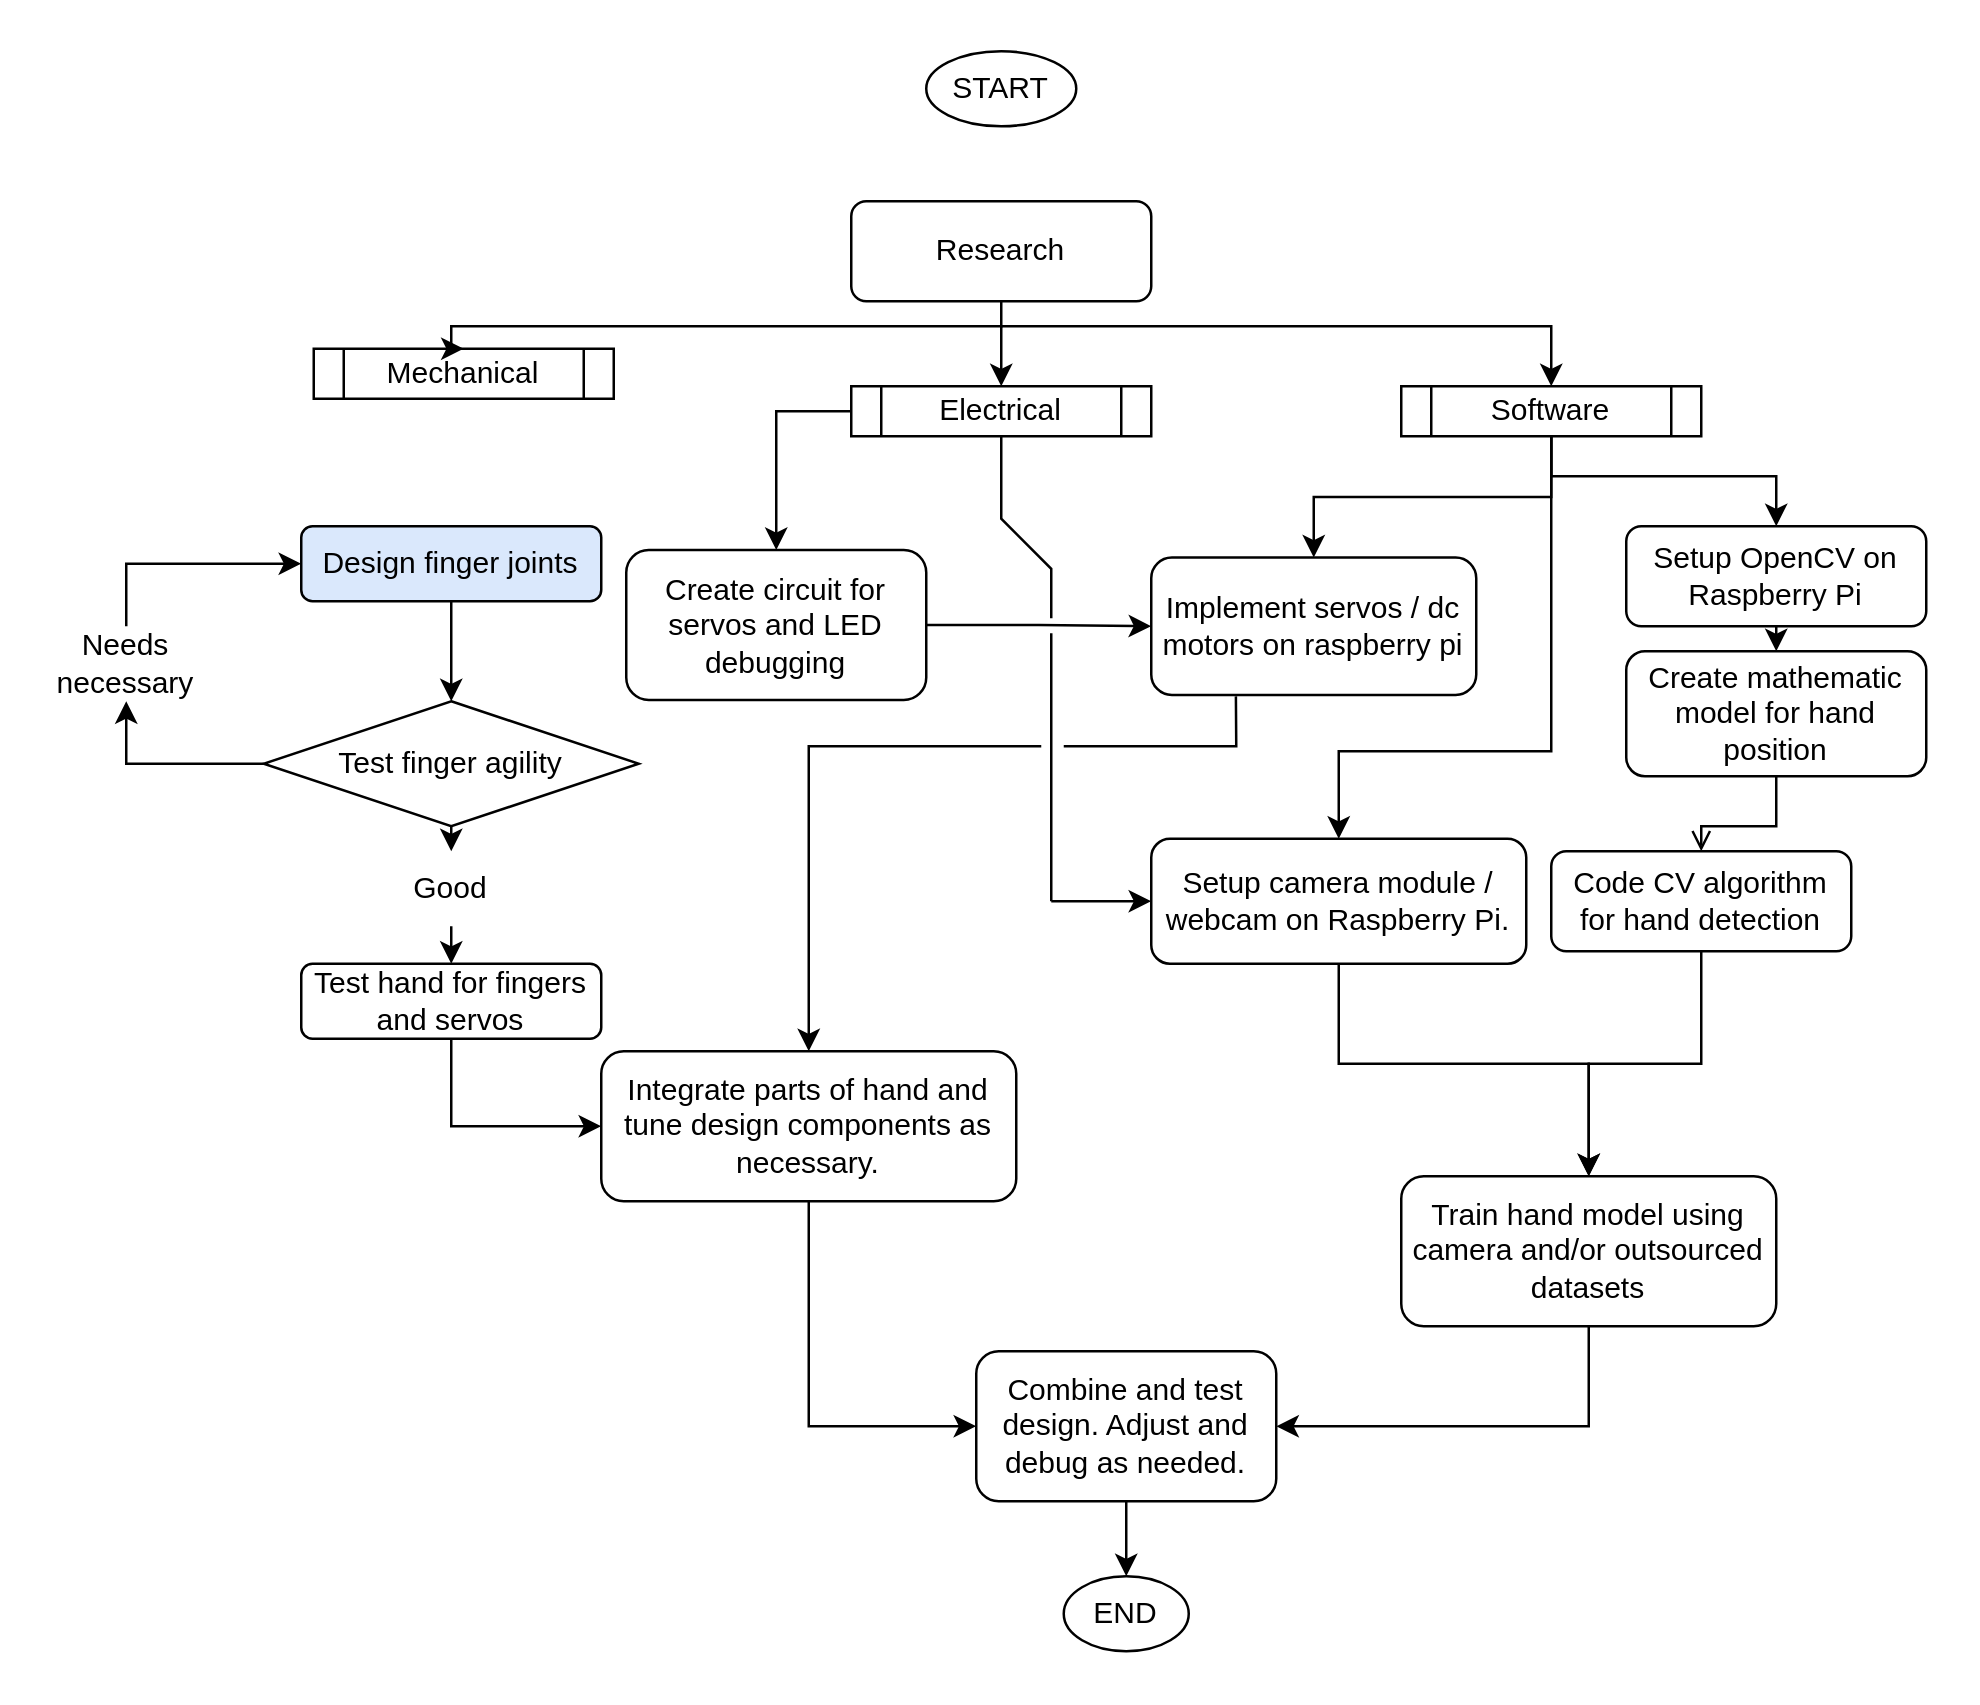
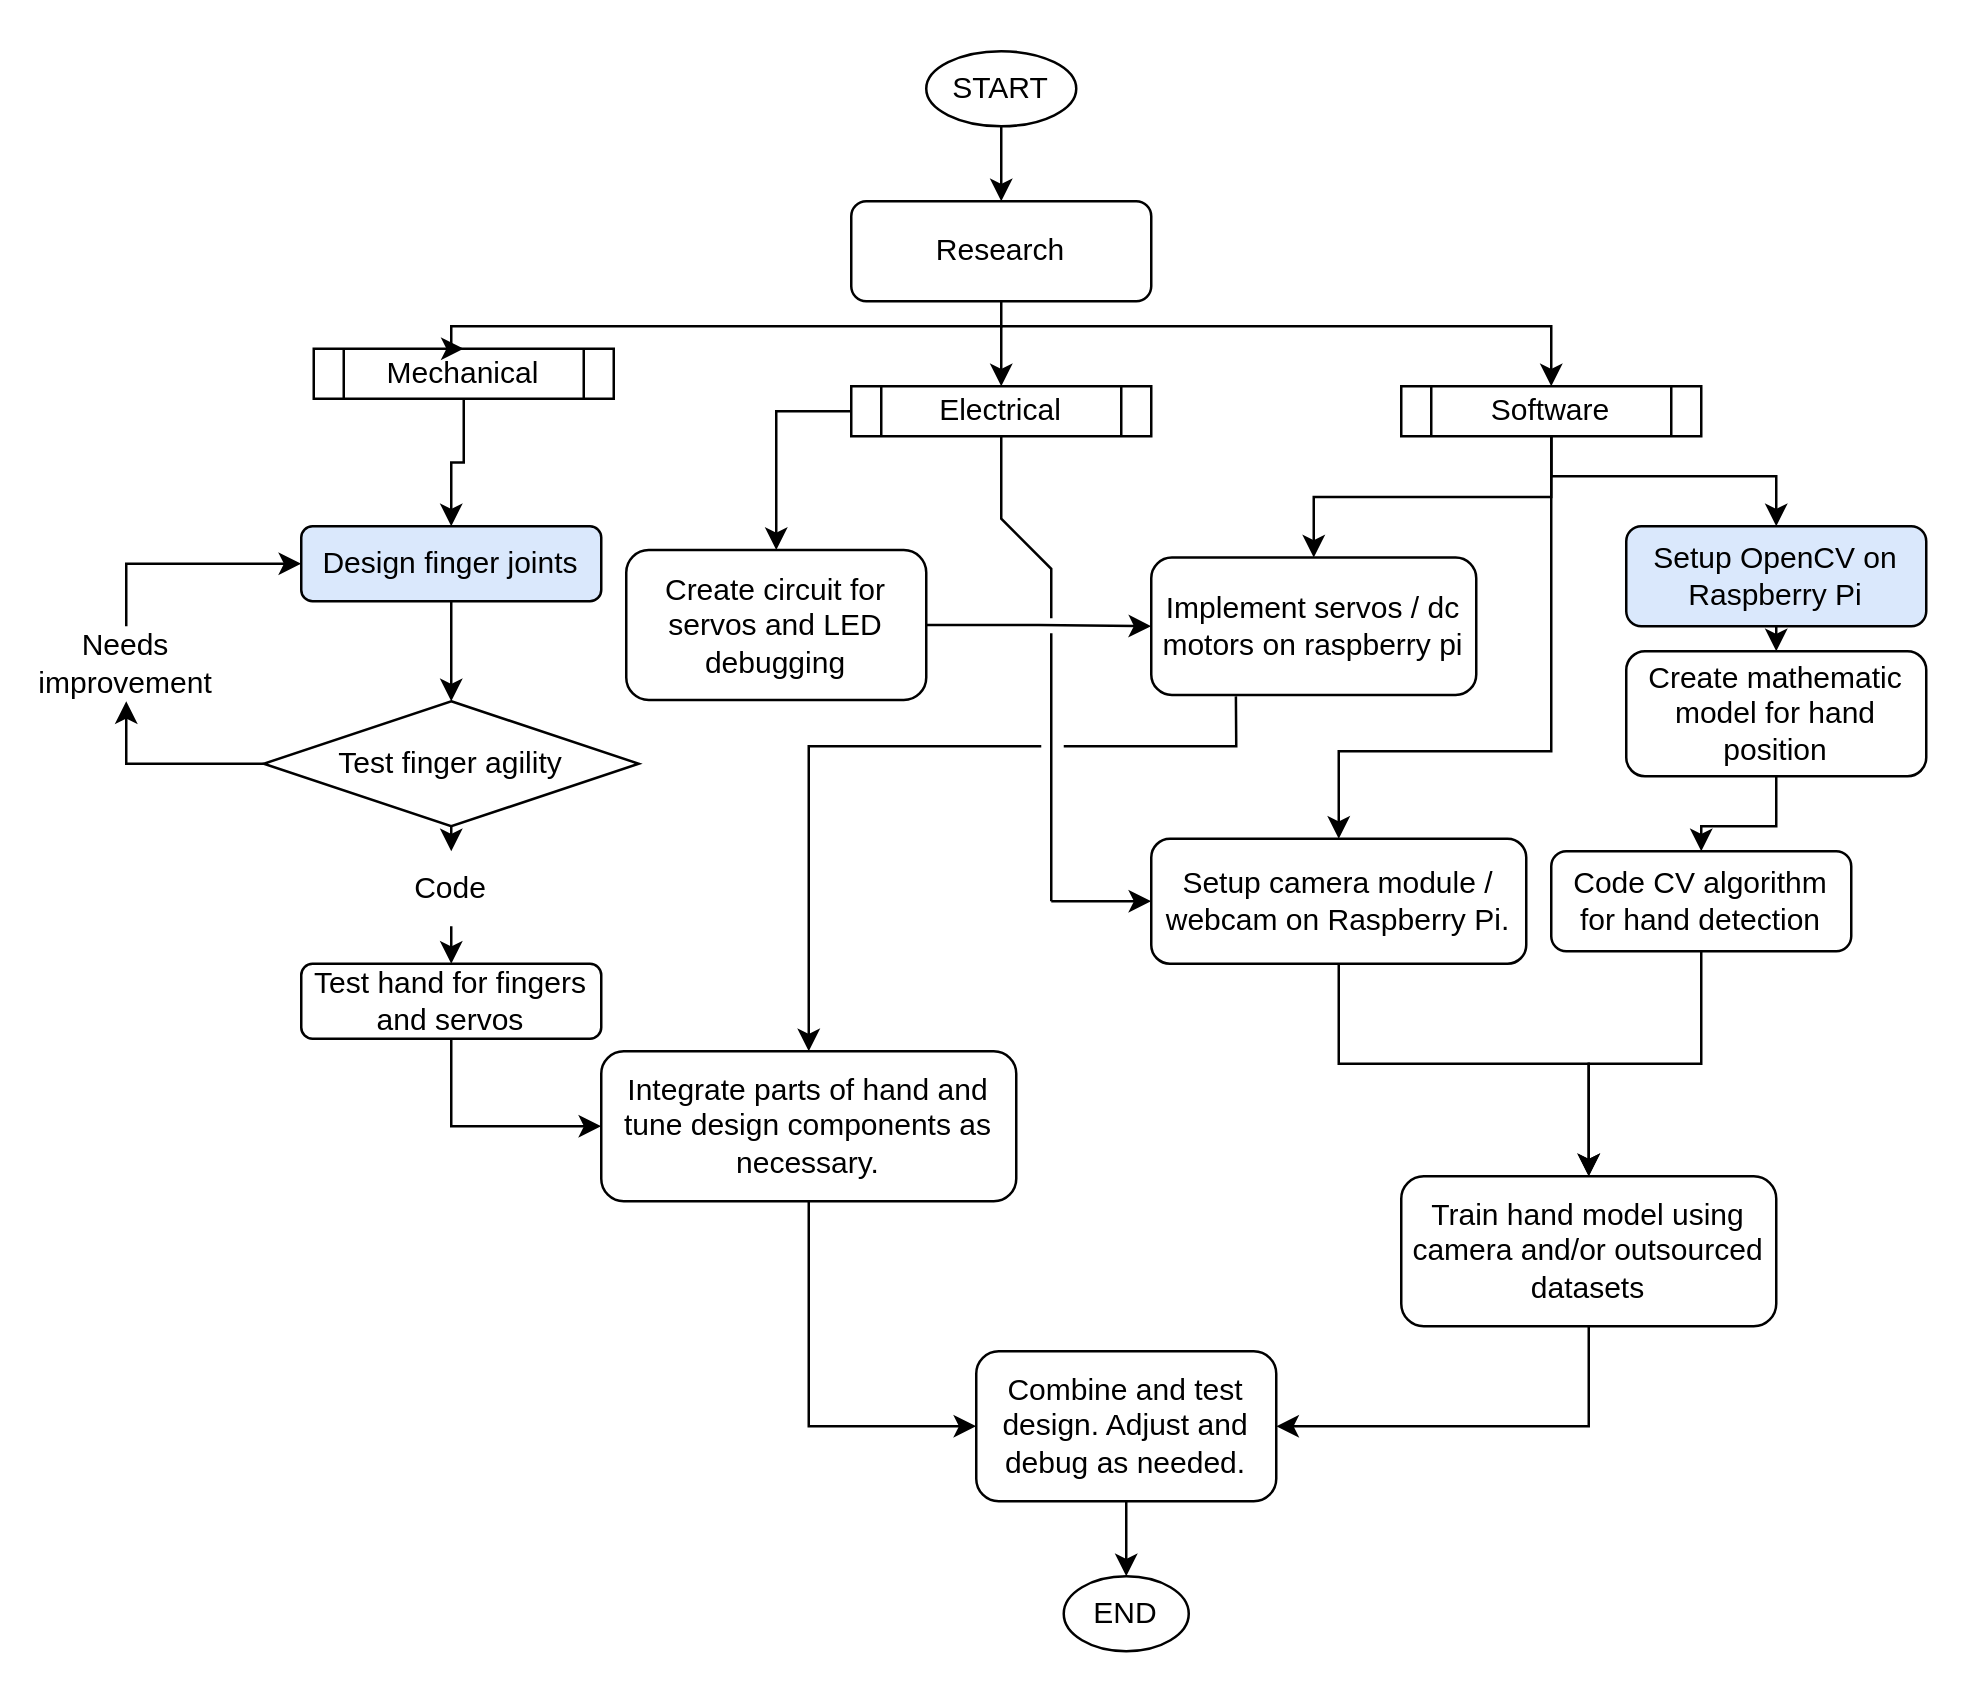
edge "START" -> "Research": added
edge "Mechanical" -> "Design finger joints": added
node "Setup OpenCV on Raspberry Pi": fillcolor #ffffff -> #dae8fc
node "Needs necessary": label "Needs necessary" -> "Needs improvement"
edge "Create mathematic model for hand position" -> "Code CV algorithm for hand detection": arrowhead open -> classic
node "Good": label "Good" -> "Code"
